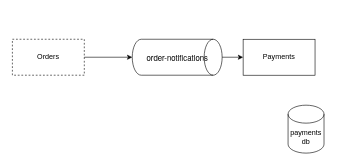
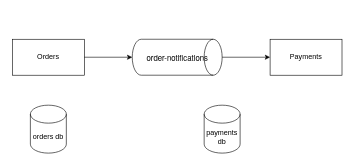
node "Orders": style dashed -> solid
node "Payments": moved (279, 57) -> (306, 57)
node "orders db": added
node "payments db": moved (306, 129) -> (222, 129)
